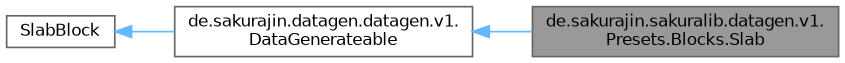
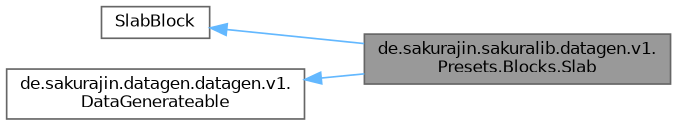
edge "de.sakurajin.datagen.datagen.v1. DataGenerateable" -> "SlabBlock": now "de.sakurajin.sakuralib.datagen.v1. Presets.Blocks.Slab" -> "SlabBlock"
